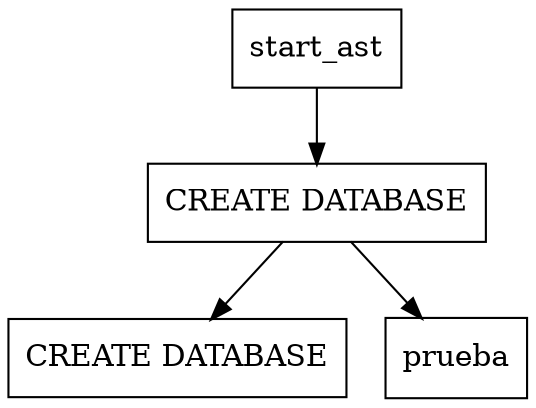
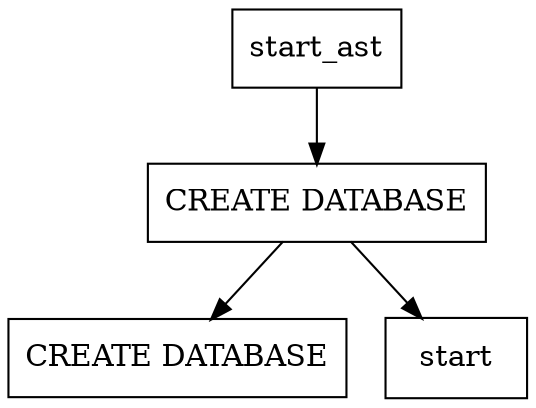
node "prueba": label "prueba" -> "start"
